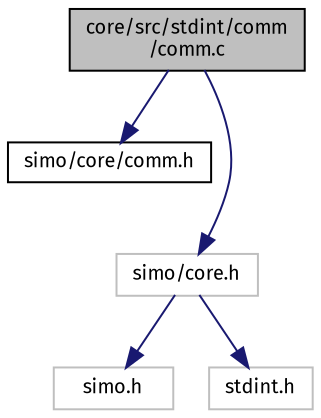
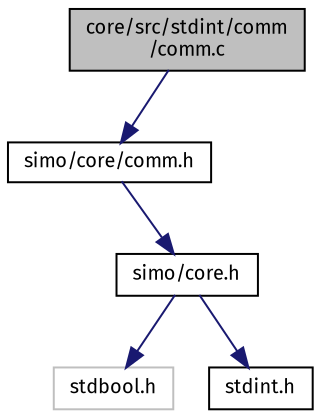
edge "core/src/stdint/comm /comm.c" -> "simo/core.h": now "simo/core/comm.h" -> "simo/core.h"
node "simo/core.h": color grey75 -> black
node "simo.h": label "simo.h" -> "stdbool.h"
node "stdint.h": color grey75 -> black
